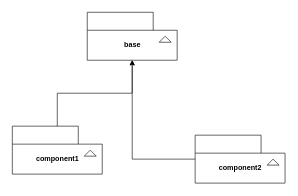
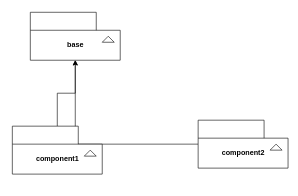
node "base": moved (132, 36) -> (75, 36)
node "component2": moved (240, 159) -> (243, 144)
